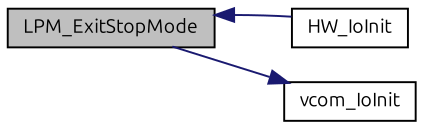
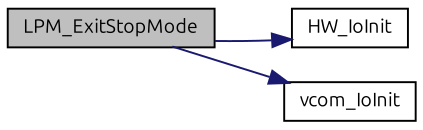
edge "HW_IoInit" -> "LPM_ExitStopMode": reversed
